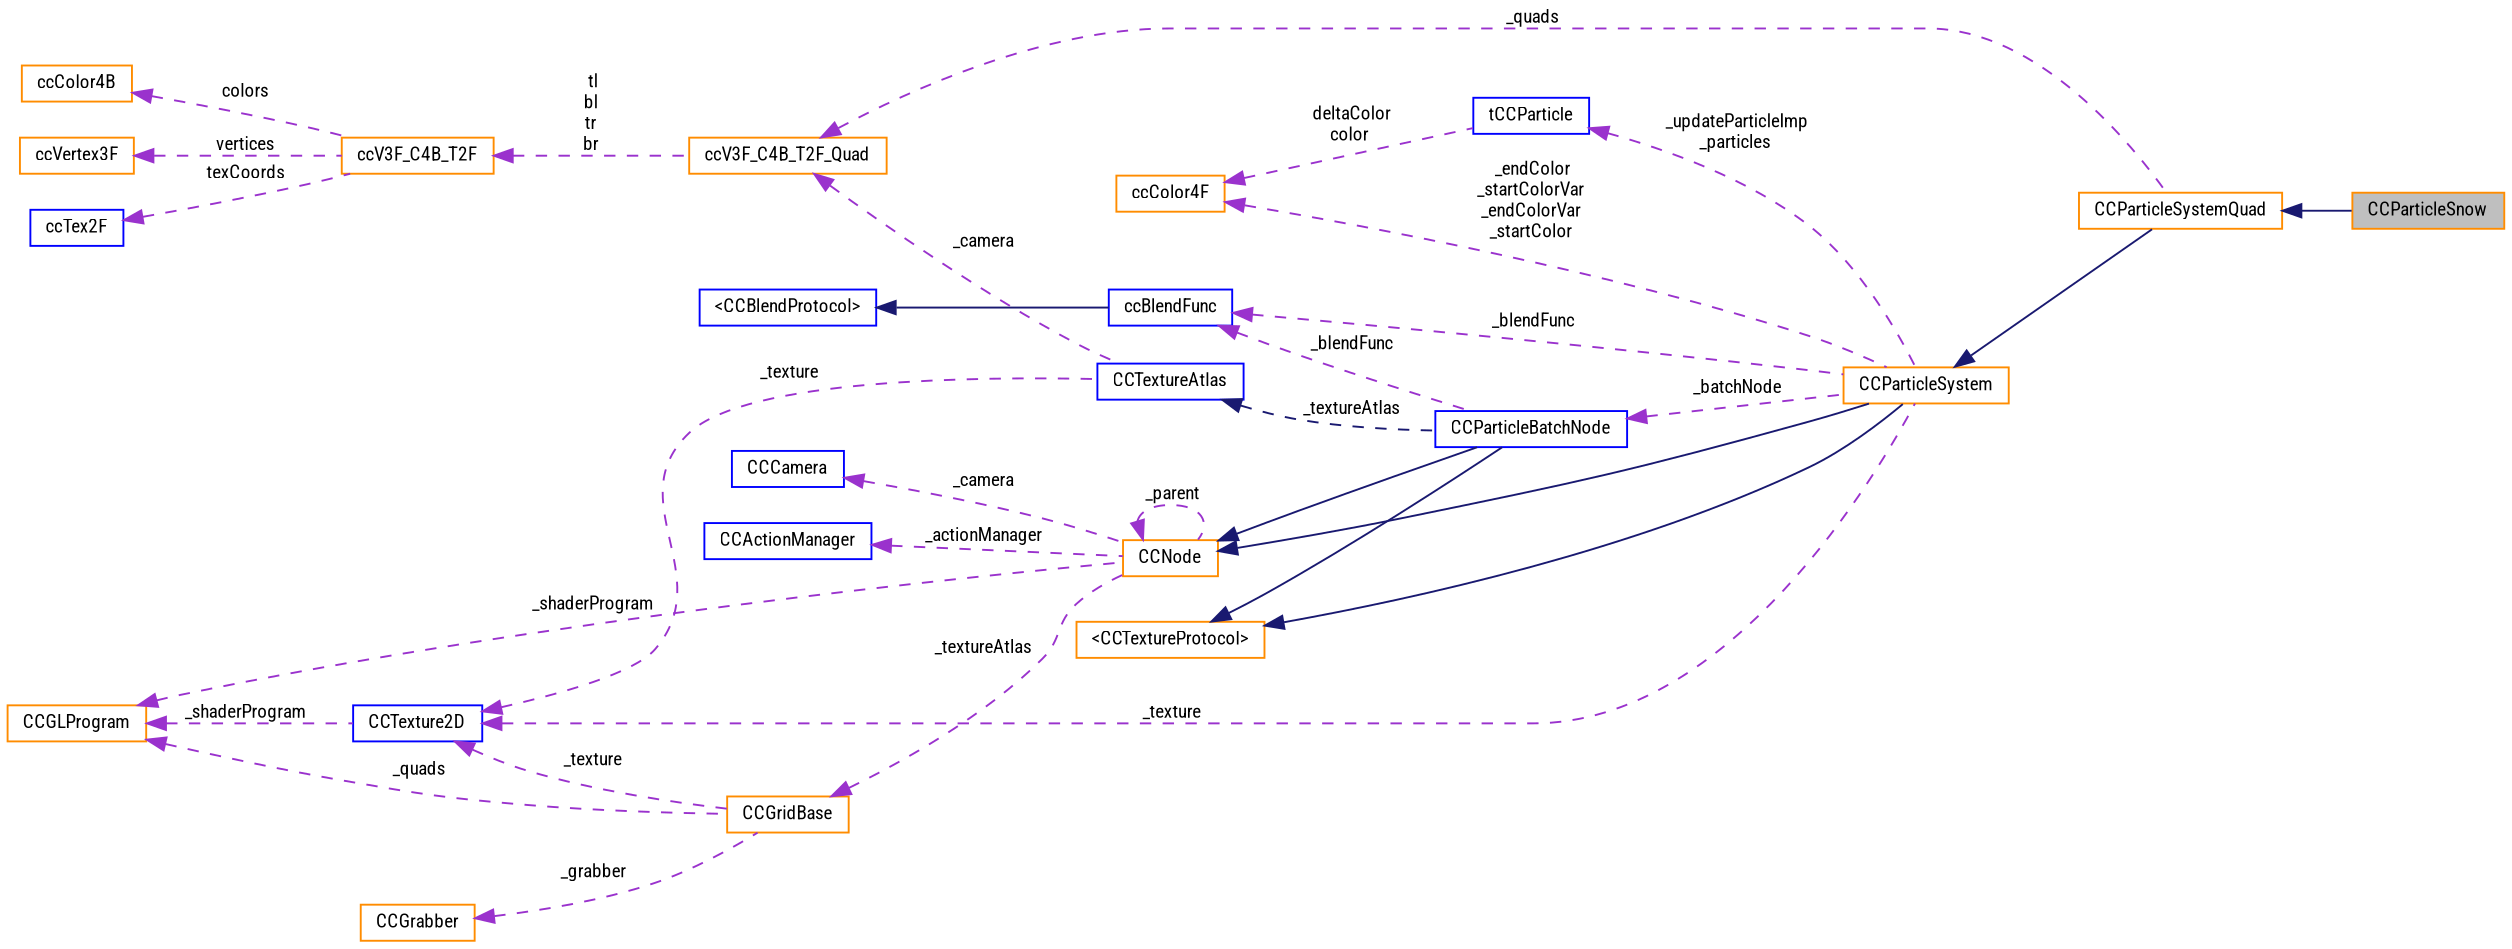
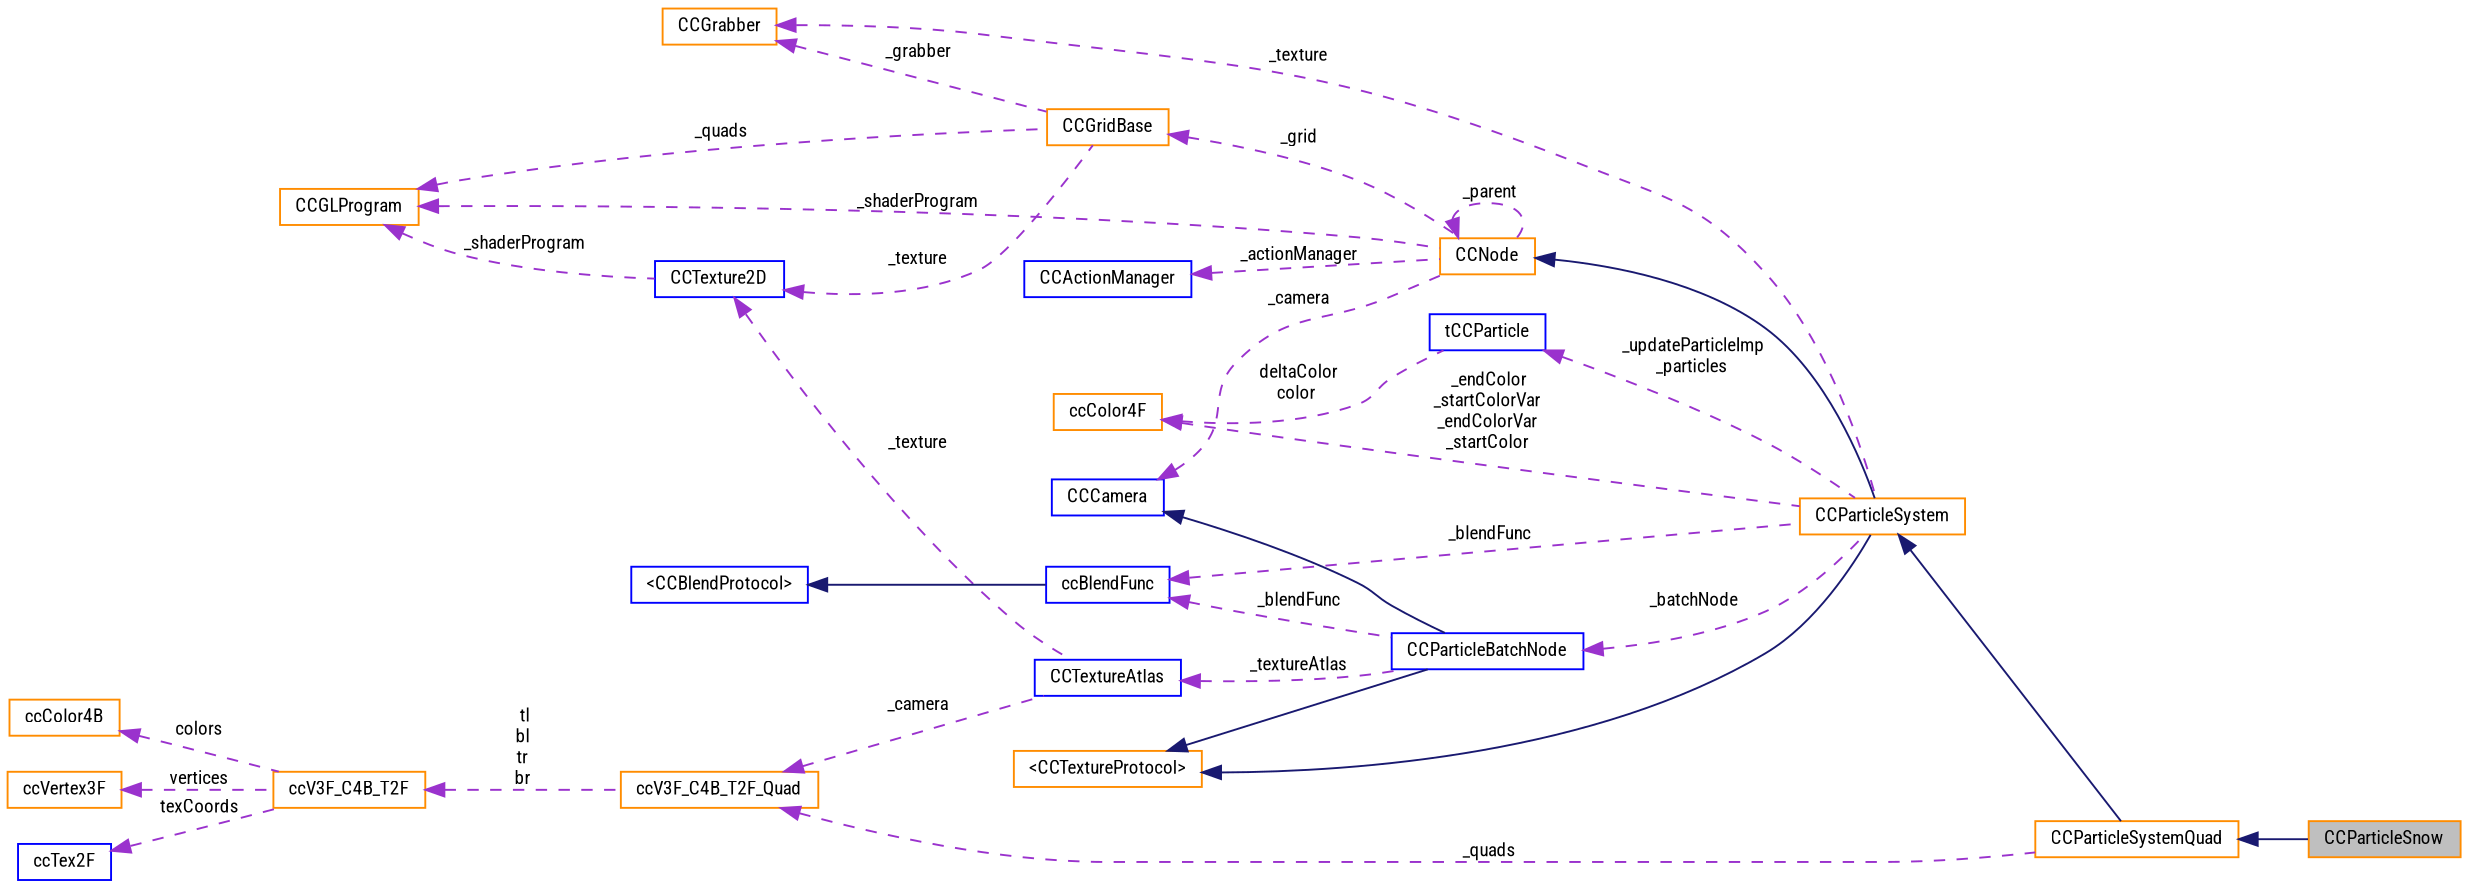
edge "CCParticleBatchNode" -> "CCTextureAtlas": color midnightblue -> darkorchid3
edge "CCParticleBatchNode" -> "CCNode": now "CCParticleBatchNode" -> "CCCamera"
edge "CCNode" -> "CCGridBase": label " _textureAtlas" -> " _grid"
edge "CCParticleSystem" -> "CCTexture2D": now "CCParticleSystem" -> "CCGrabber"
